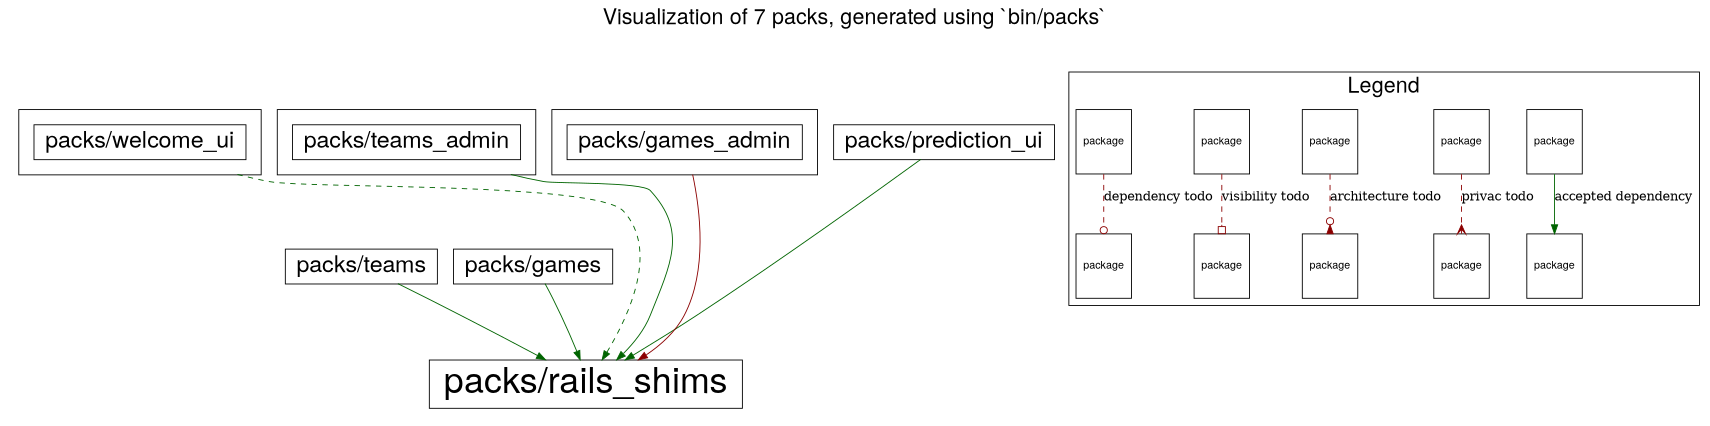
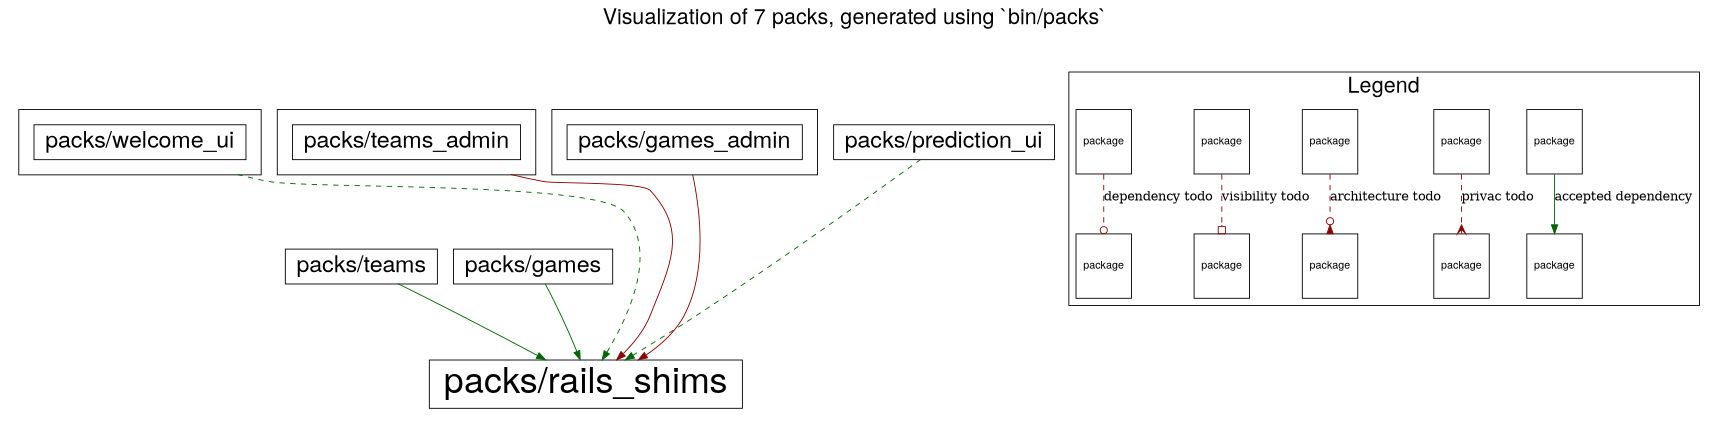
edge "packs/teams_admin" -> "packs/rails_shims": color darkgreen -> darkred
edge "packs/prediction_ui" -> "packs/rails_shims": style solid -> dashed
